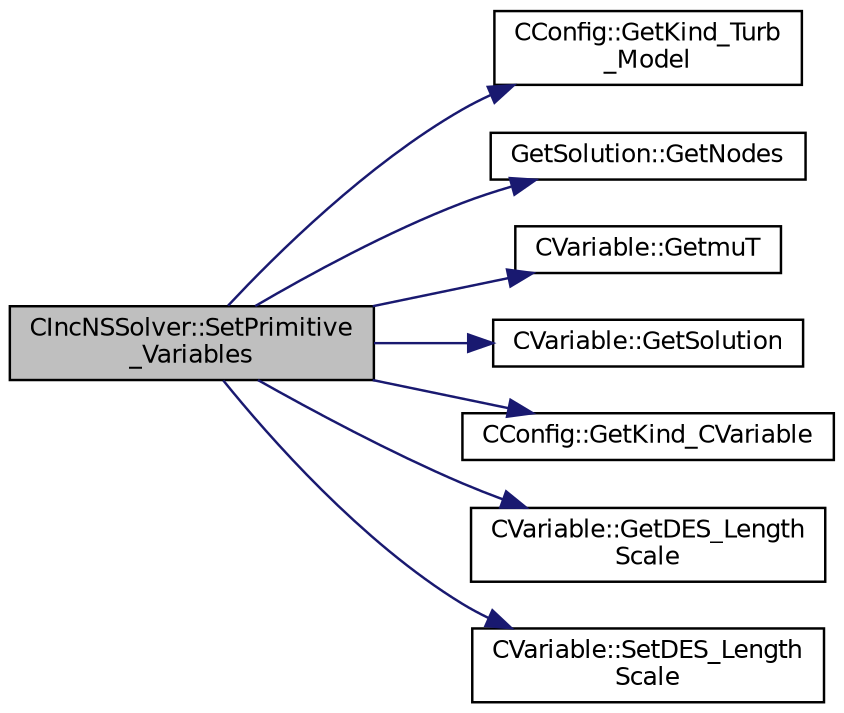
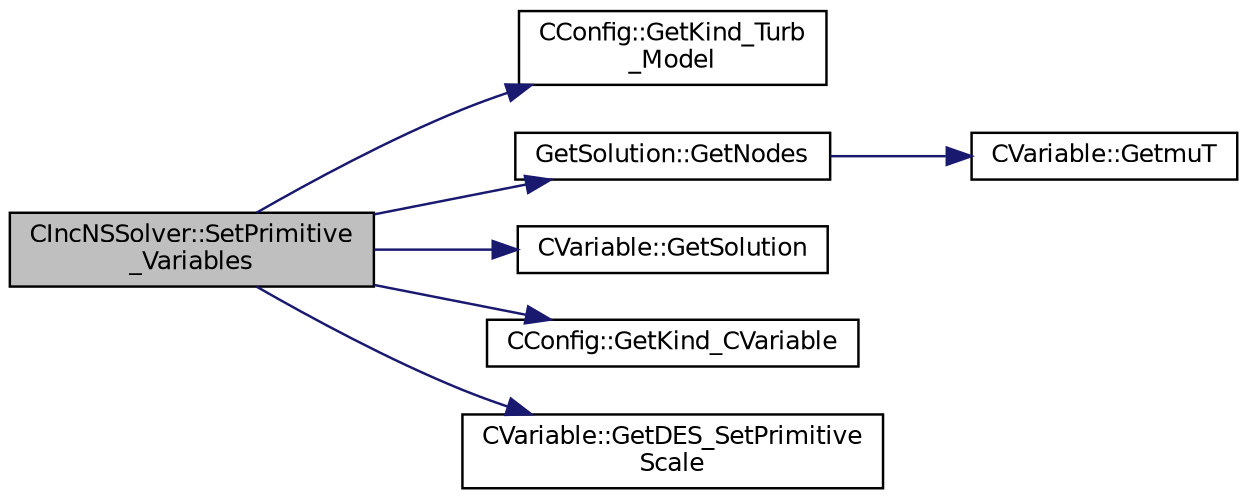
edge "CIncNSSolver::SetPrimitive _Variables" -> "CVariable::GetmuT": now "GetSolution::GetNodes" -> "CVariable::GetmuT"
node "CVariable::GetDES_Length Scale": label "CVariable::GetDES_Length Scale" -> "CVariable::GetDES_SetPrimitive Scale"
node "CVariable::SetDES_Length Scale": removed
